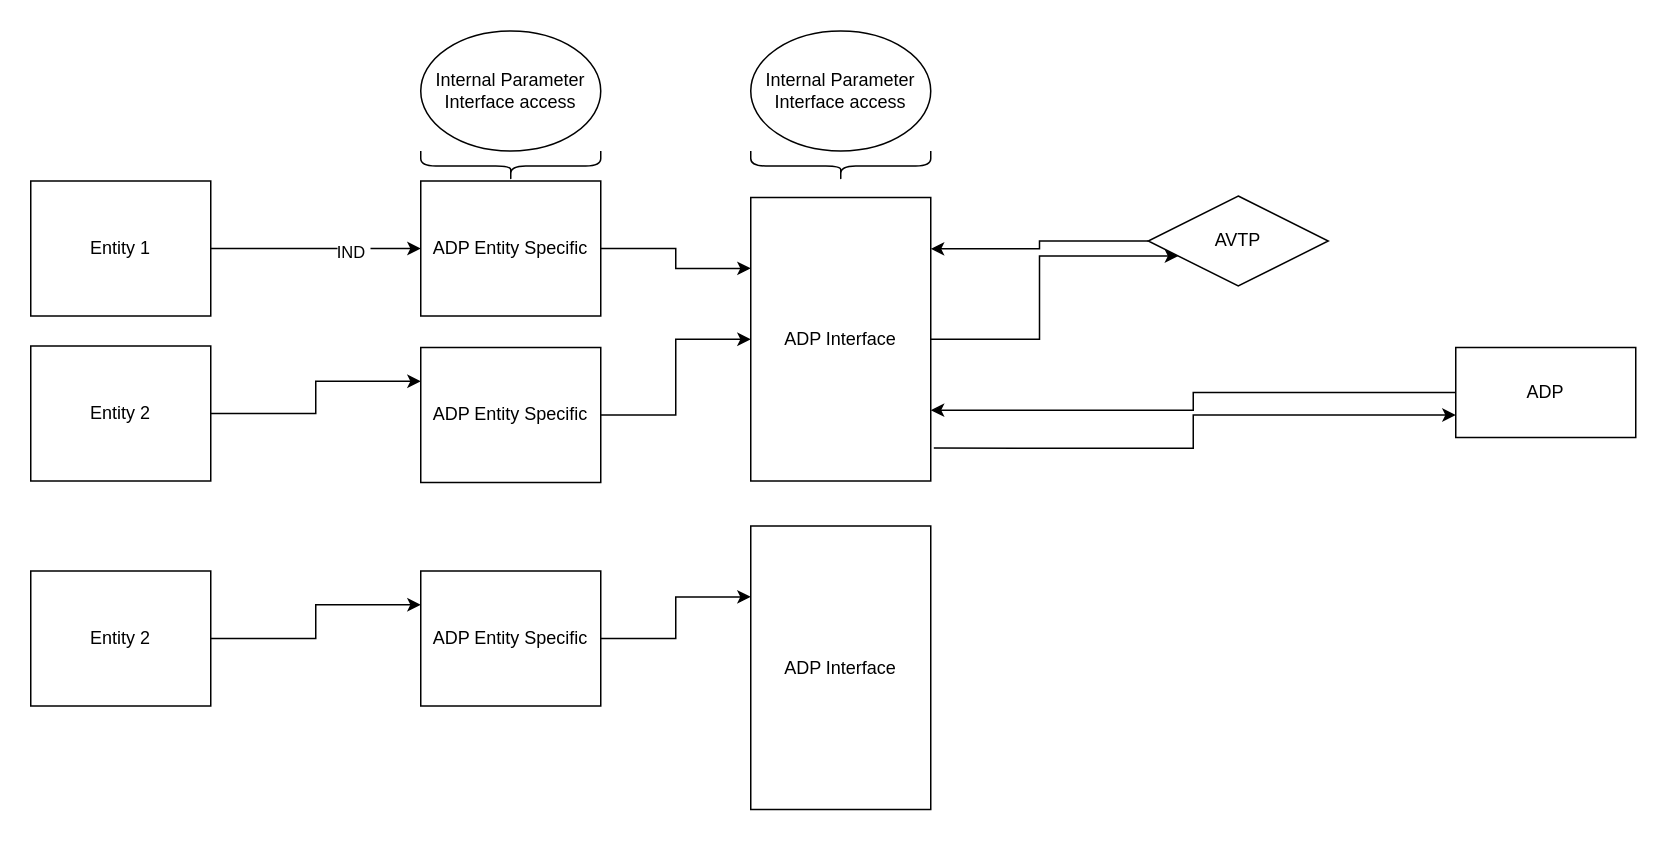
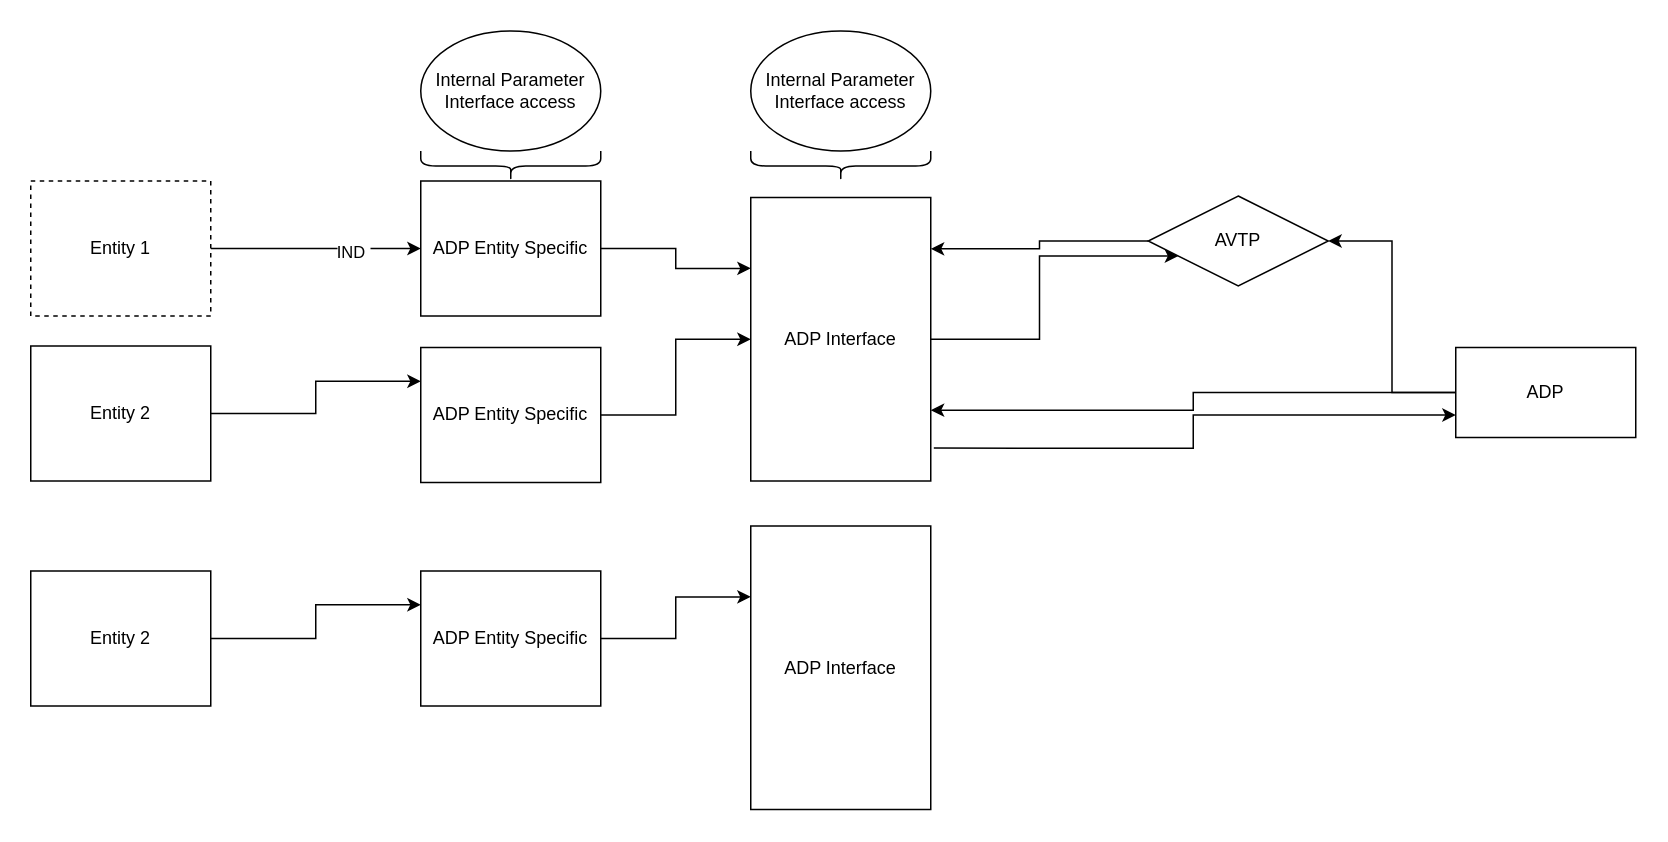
node "Entity 1": style solid -> dashed
edge "ADP" -> "AVTP": added
